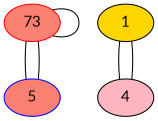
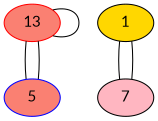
node "73": label "73" -> "13"
node "4": label "4" -> "7"
